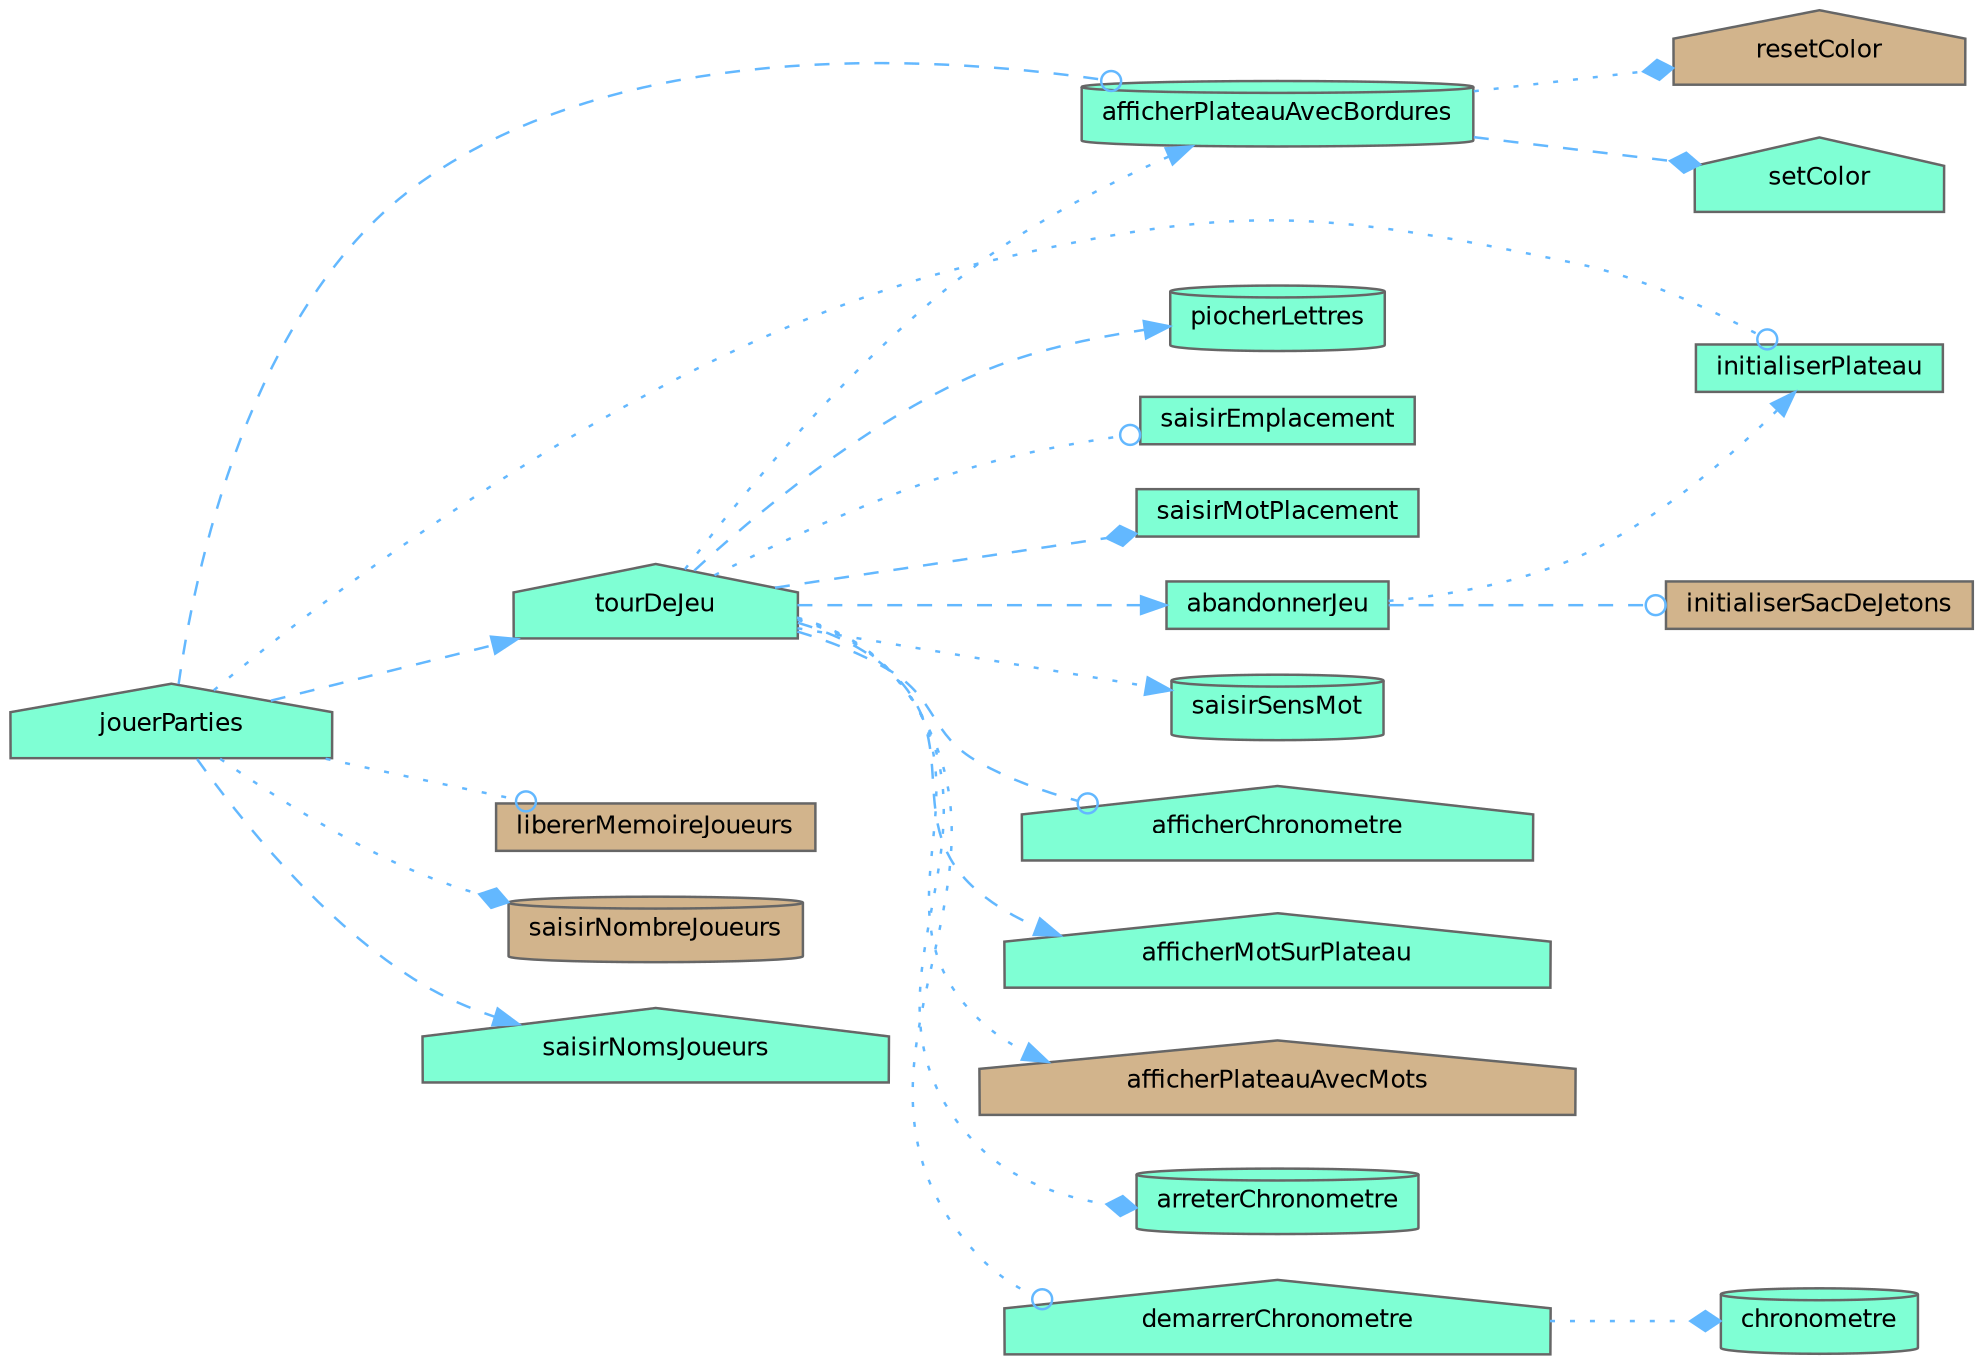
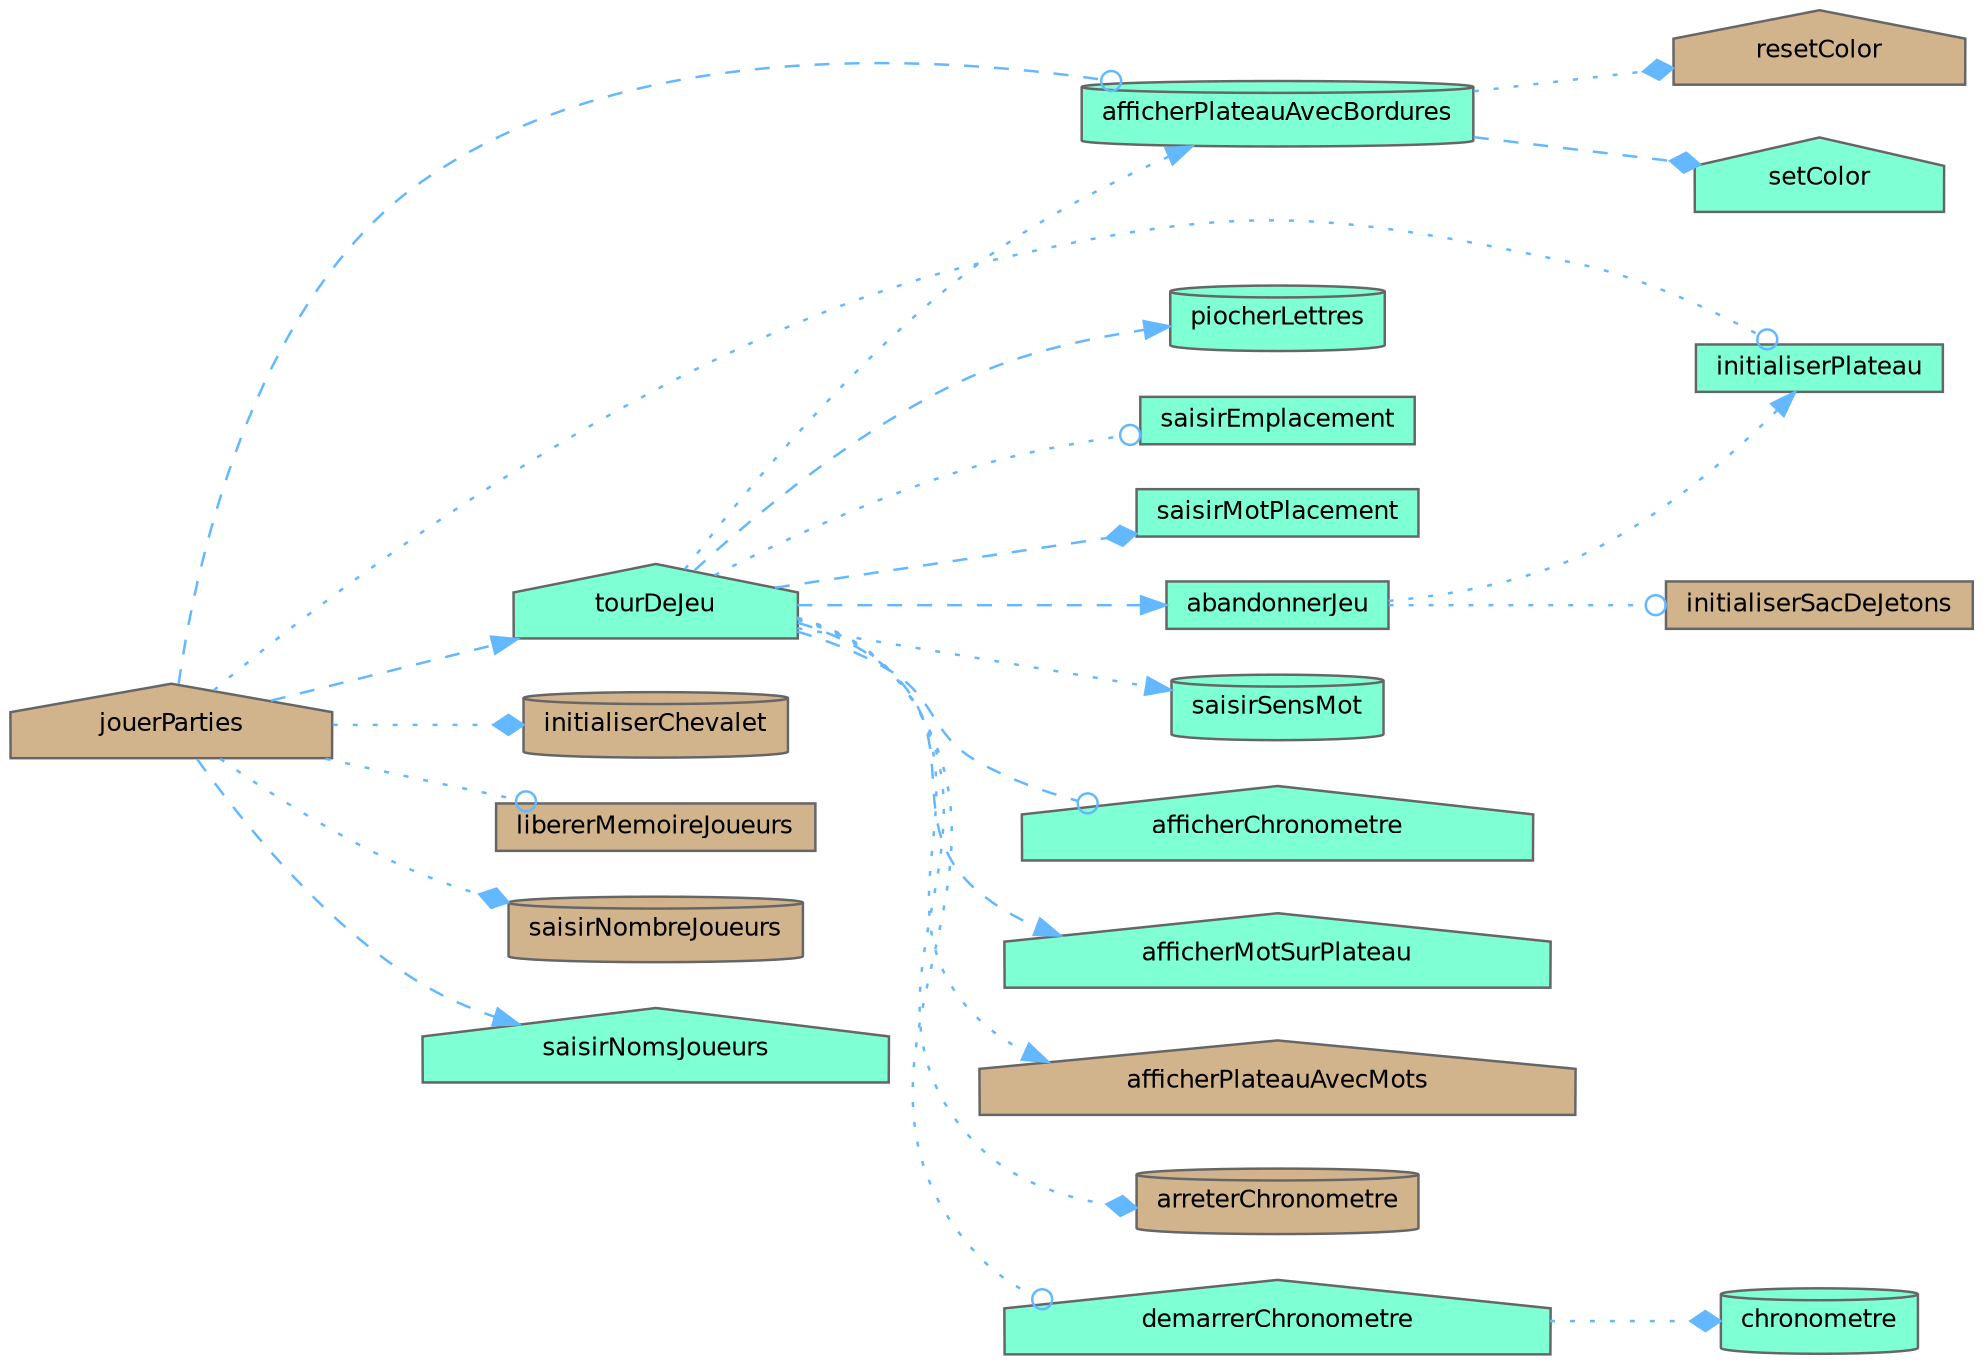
edge "abandonnerJeu" -> "initialiserSacDeJetons": style dashed -> dotted
node "jouerParties": fillcolor aquamarine -> tan
node "initialiserChevalet": added
node "arreterChronometre": fillcolor aquamarine -> tan
